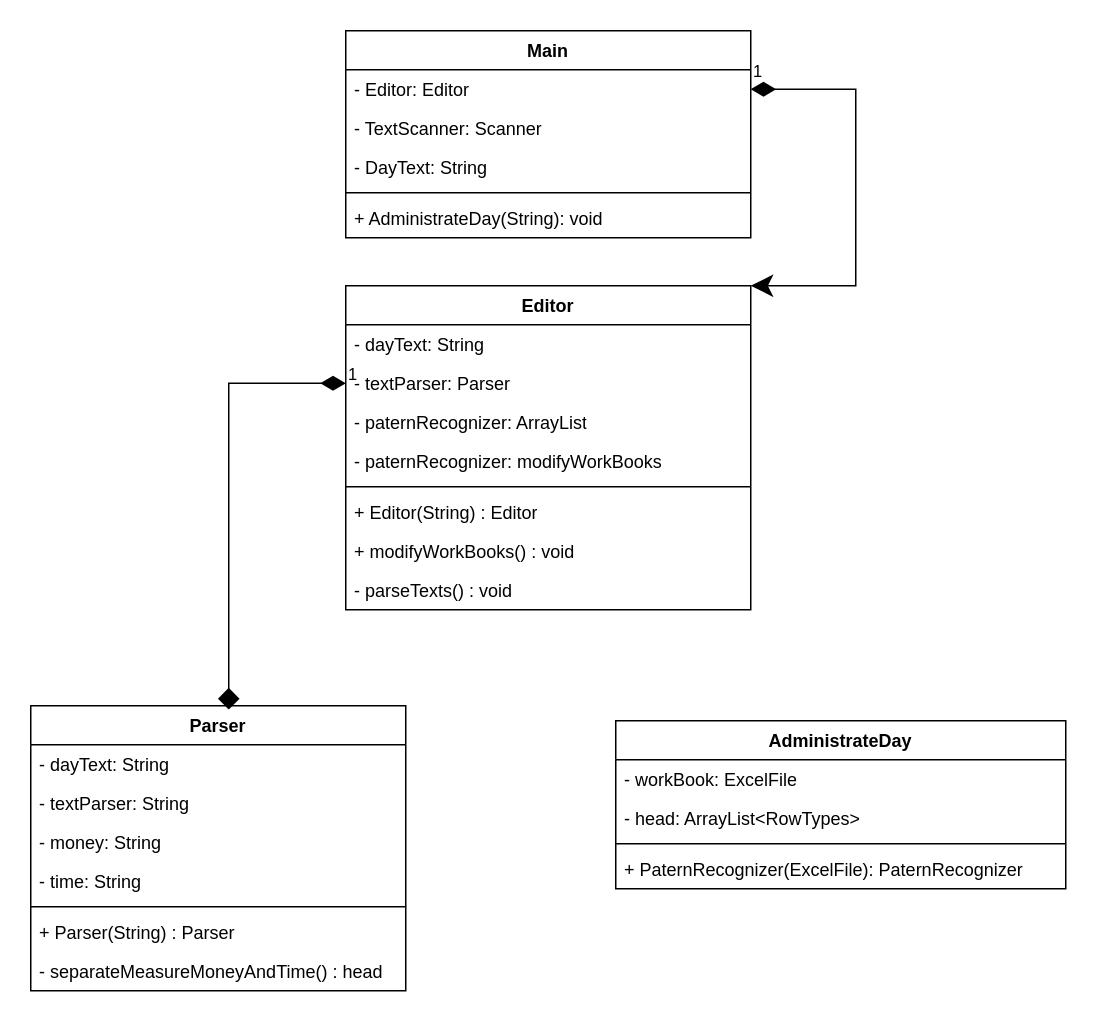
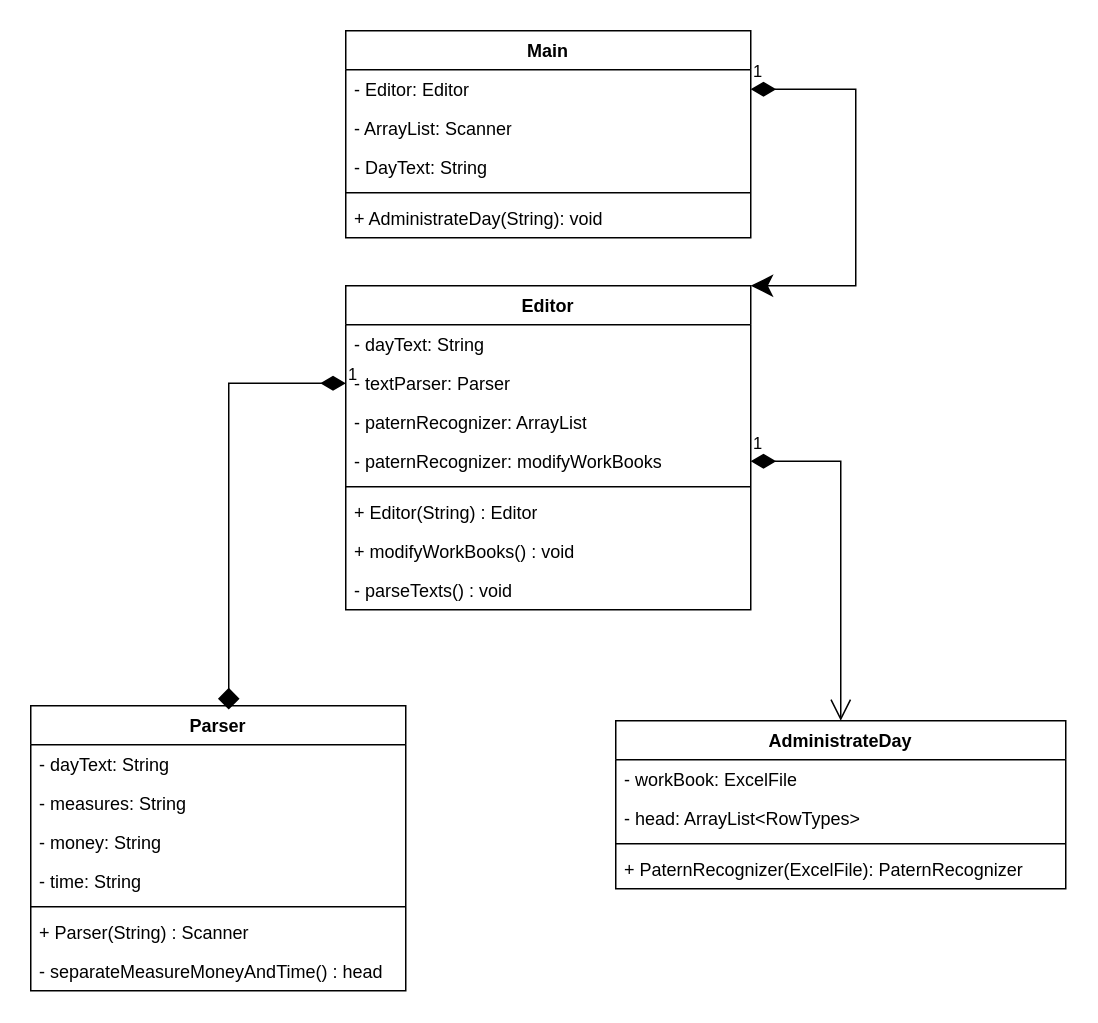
node "- TextScanner: Scanner": label "- TextScanner: Scanner" -> "- ArrayList: Scanner"
edge "- paternRecognizer: modifyWorkBooks" -- "AdministrateDay": added, label "1"
node "- textParser: String": label "- textParser: String" -> "- measures: String"
node "+ Parser(String) : Parser": label "+ Parser(String) : Parser" -> "+ Parser(String) : Scanner"
